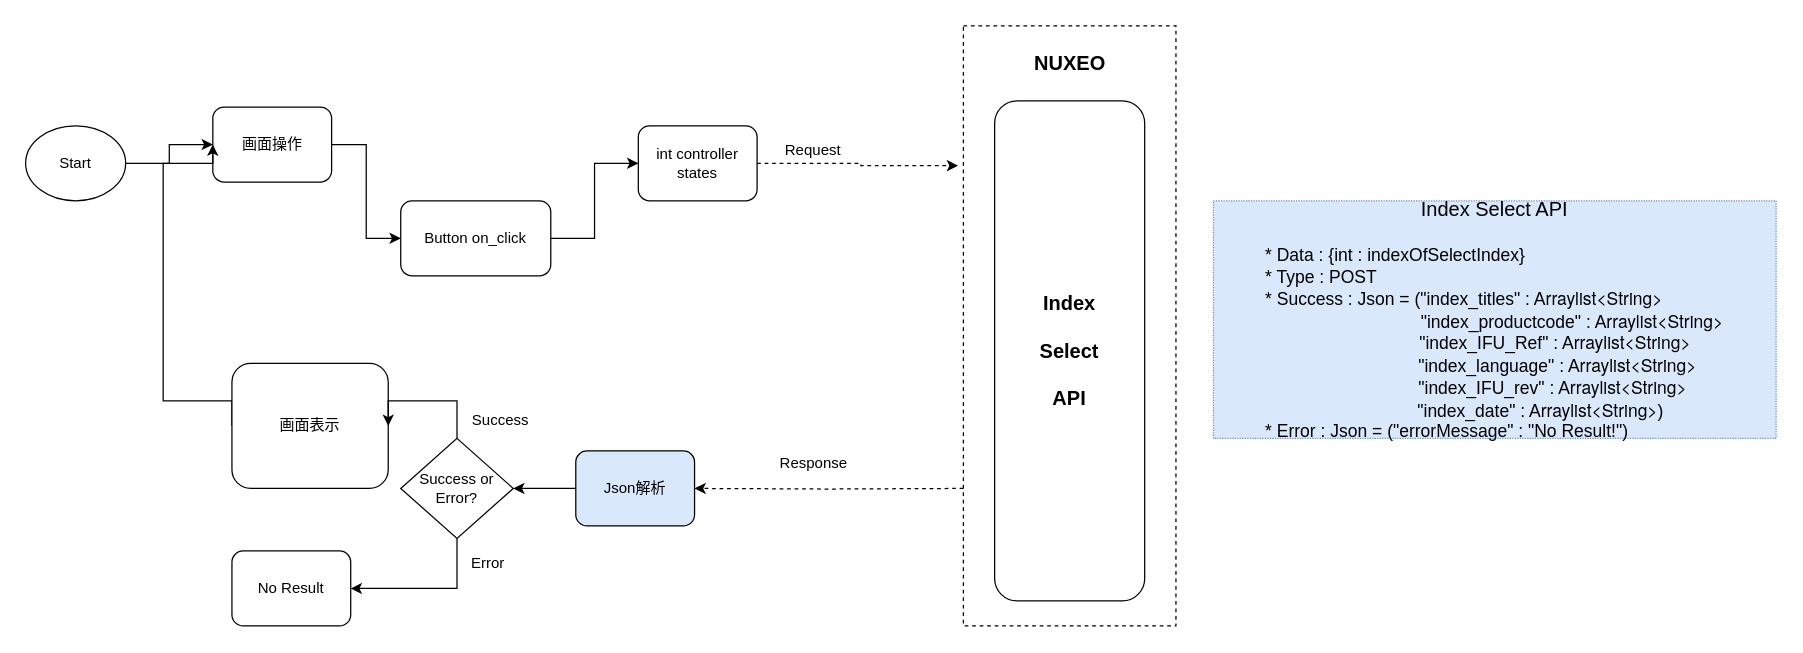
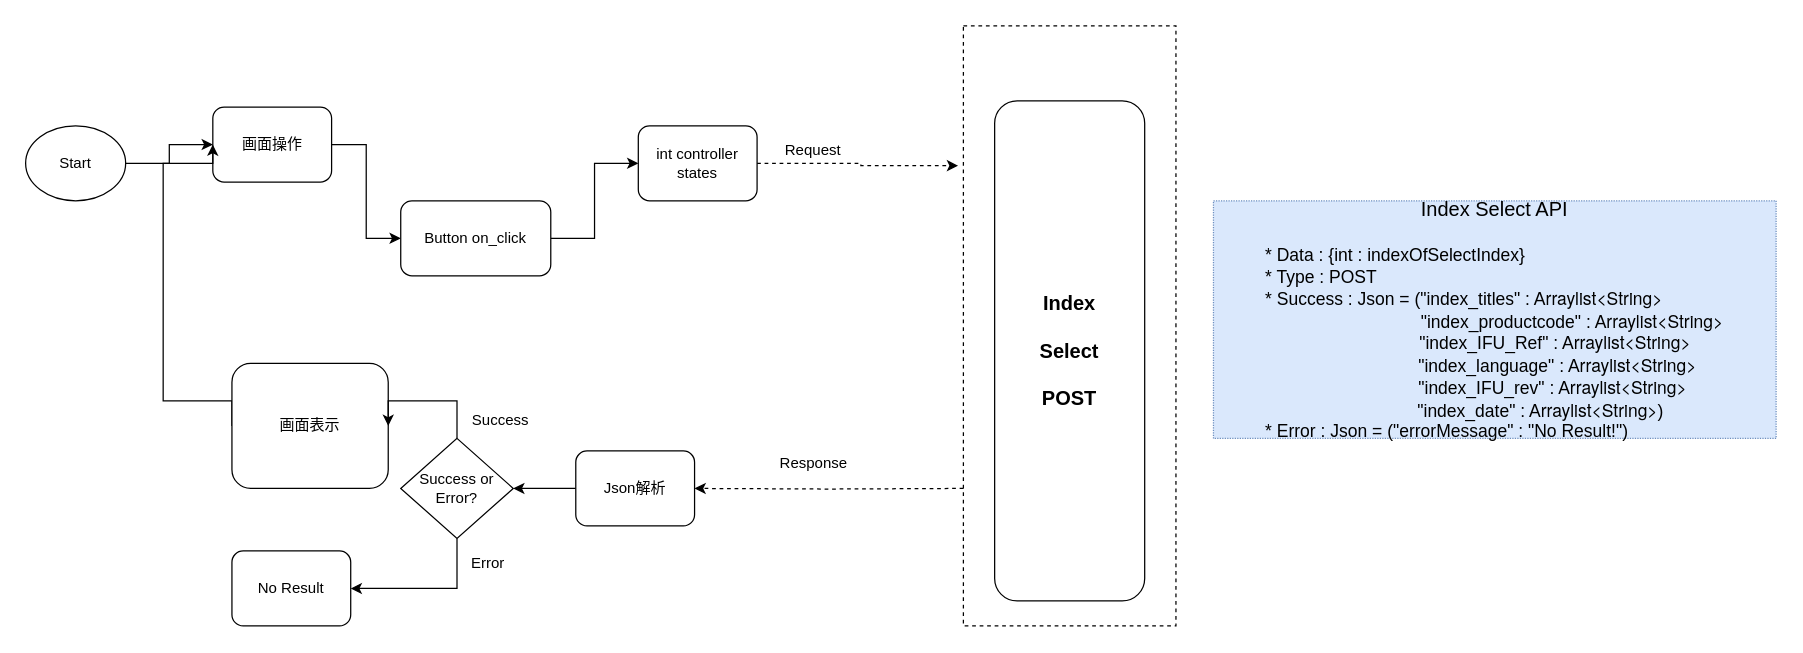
node "NUXEO": removed
node "Index Select API": label "Index Select API" -> "Index Select POST"
node "Json解析": fillcolor #dae8fc -> #ffffff
